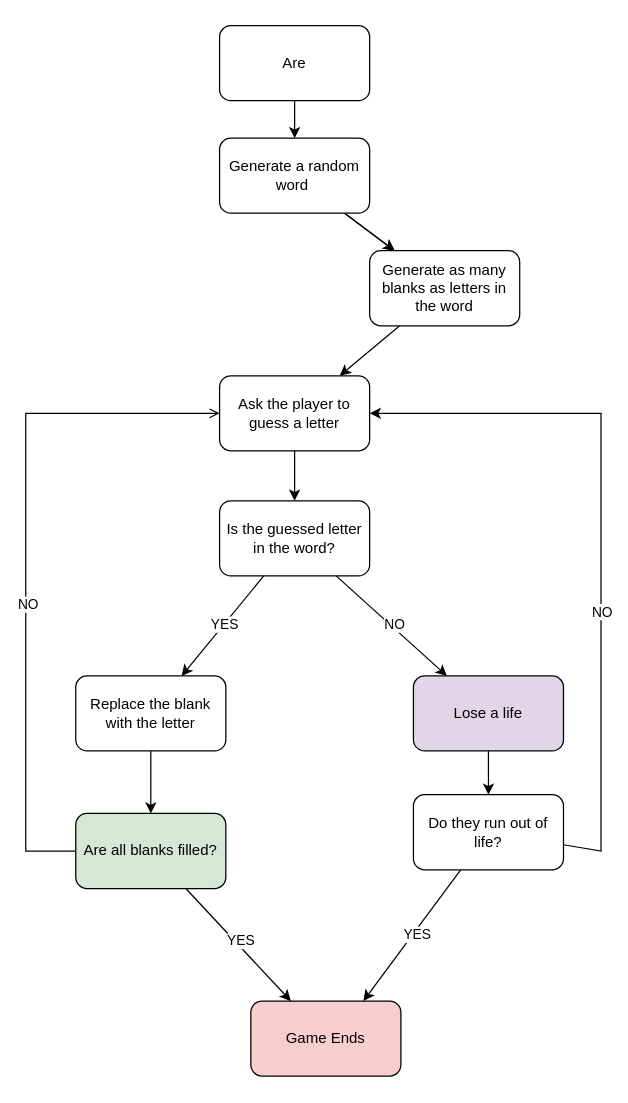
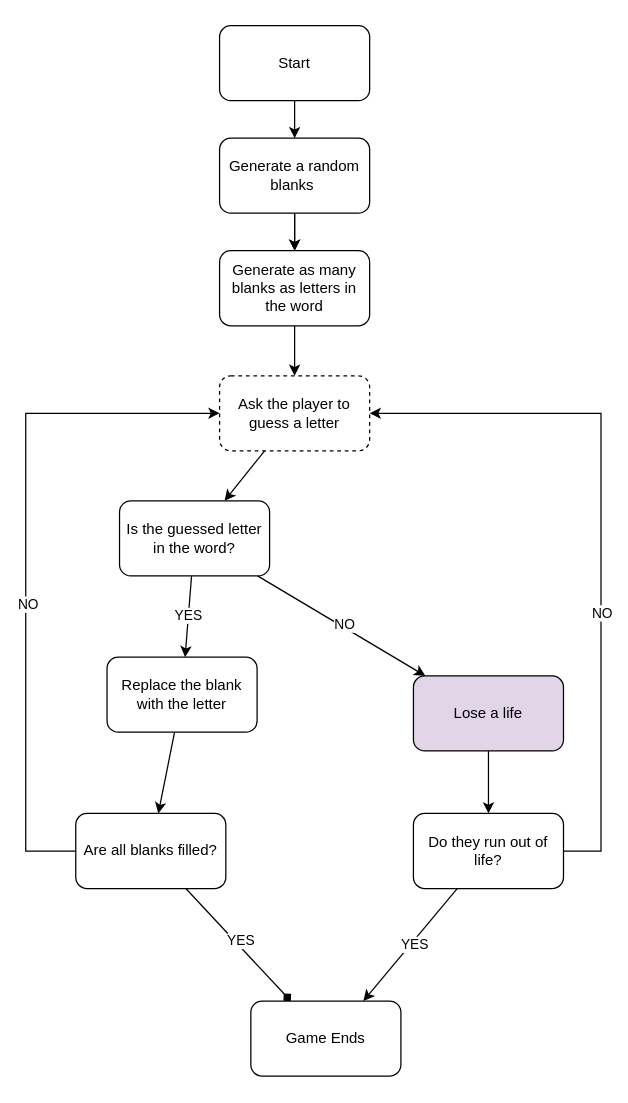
node "Are": label "Are" -> "Start"
node "Generate a random word": label "Generate a random word" -> "Generate a random blanks"
node "Generate as many blanks as letters in the word": moved (444, 288) -> (294, 288)
edge "Are all blanks filled?" -> "Ask the player to guess a letter": arrowhead open -> classic
node "Ask the player to guess a letter": style solid -> dashed
node "Is the guessed letter in the word?": moved (294, 538) -> (194, 538)
node "Replace the blank with the letter": moved (151, 713) -> (182, 694)
node "Do they run out of life?": moved (488, 832) -> (488, 851)
node "Are all blanks filled?": fillcolor #d5e8d4 -> #ffffff
edge "Are all blanks filled?" -> "Game Ends": arrowhead classic -> diamond
node "Game Ends": fillcolor #f8cecc -> #ffffff
